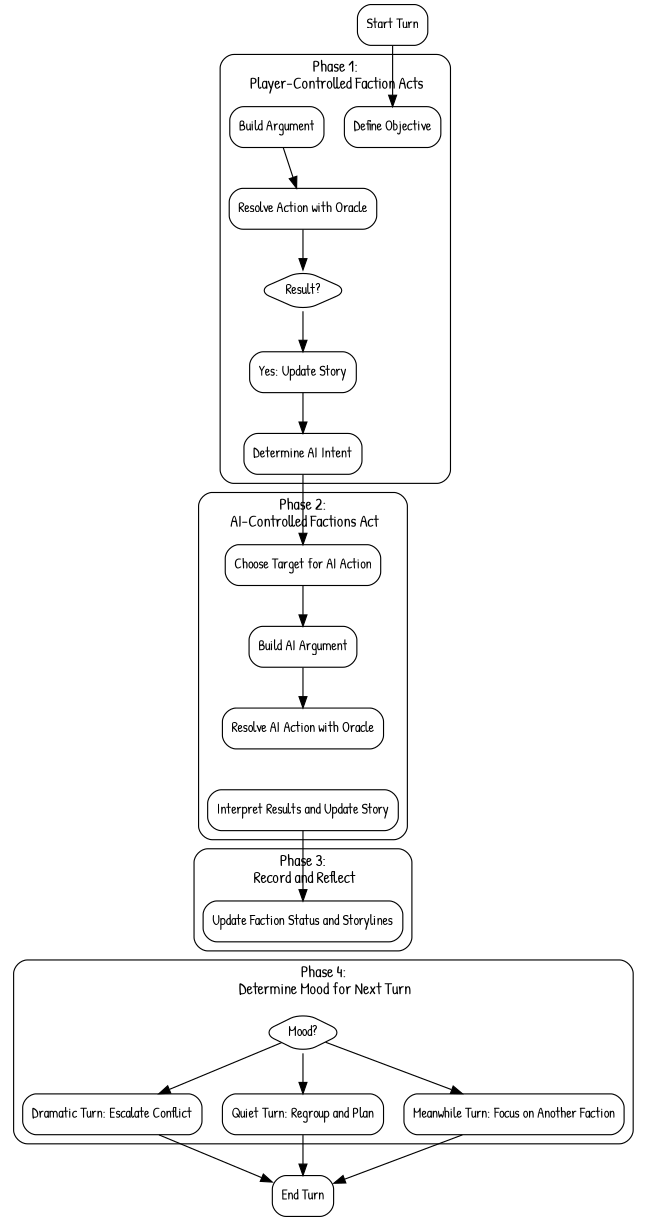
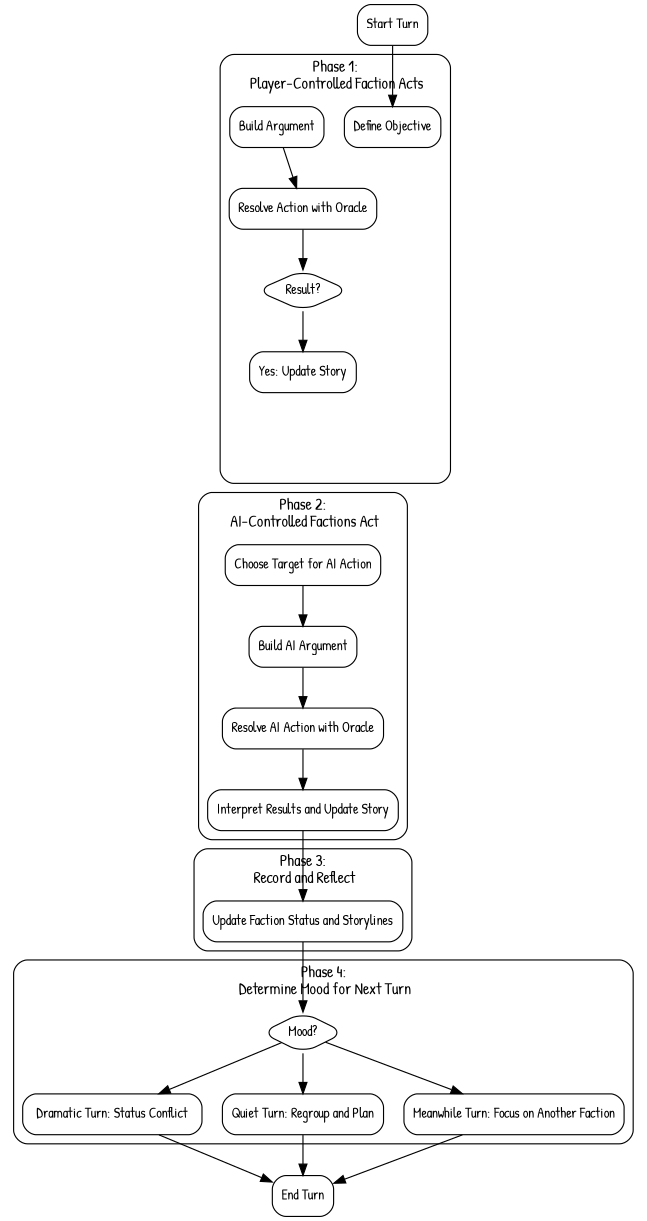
node "Determine AI Intent": removed
edge "Resolve AI Action with Oracle" -> "Interpret Results and Update Story": added
edge "Update Faction Status and Storylines" -> "Mood?": added
node "Dramatic Turn: Escalate Conflict": label "Dramatic Turn: Escalate Conflict" -> "Dramatic Turn: Status Conflict"
